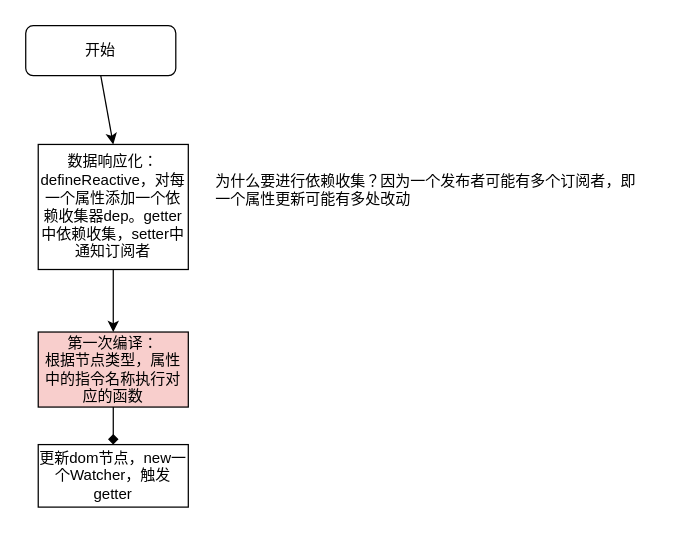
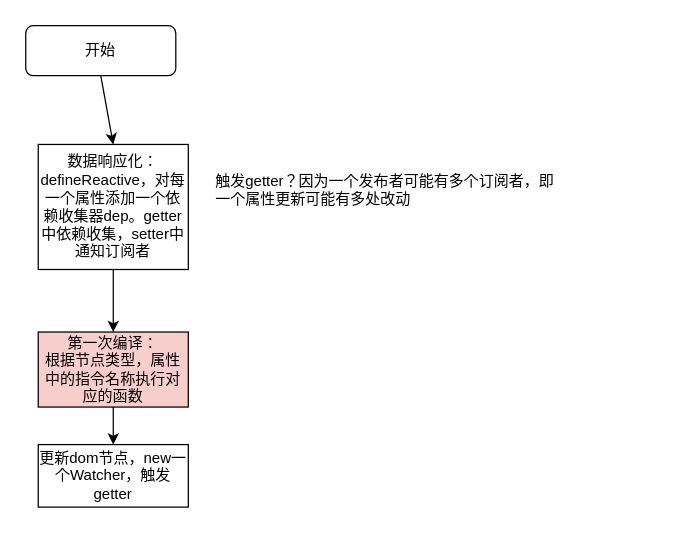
node "为什么要进行依赖收集？因为一个发布者可能有多个订阅者，即 一个属性更新可能有多处改动": label "为什么要进行依赖收集？因为一个发布者可能有多个订阅者，即 一个属性更新可能有多处改动" -> "触发getter？因为一个发布者可能有多个订阅者，即 一个属性更新可能有多处改动"
edge "第一次编译： 根据节点类型，属性中的指令名称执行对应的函数" -> "更新dom节点，new一个Watcher，触发getter": arrowhead diamond -> classic
